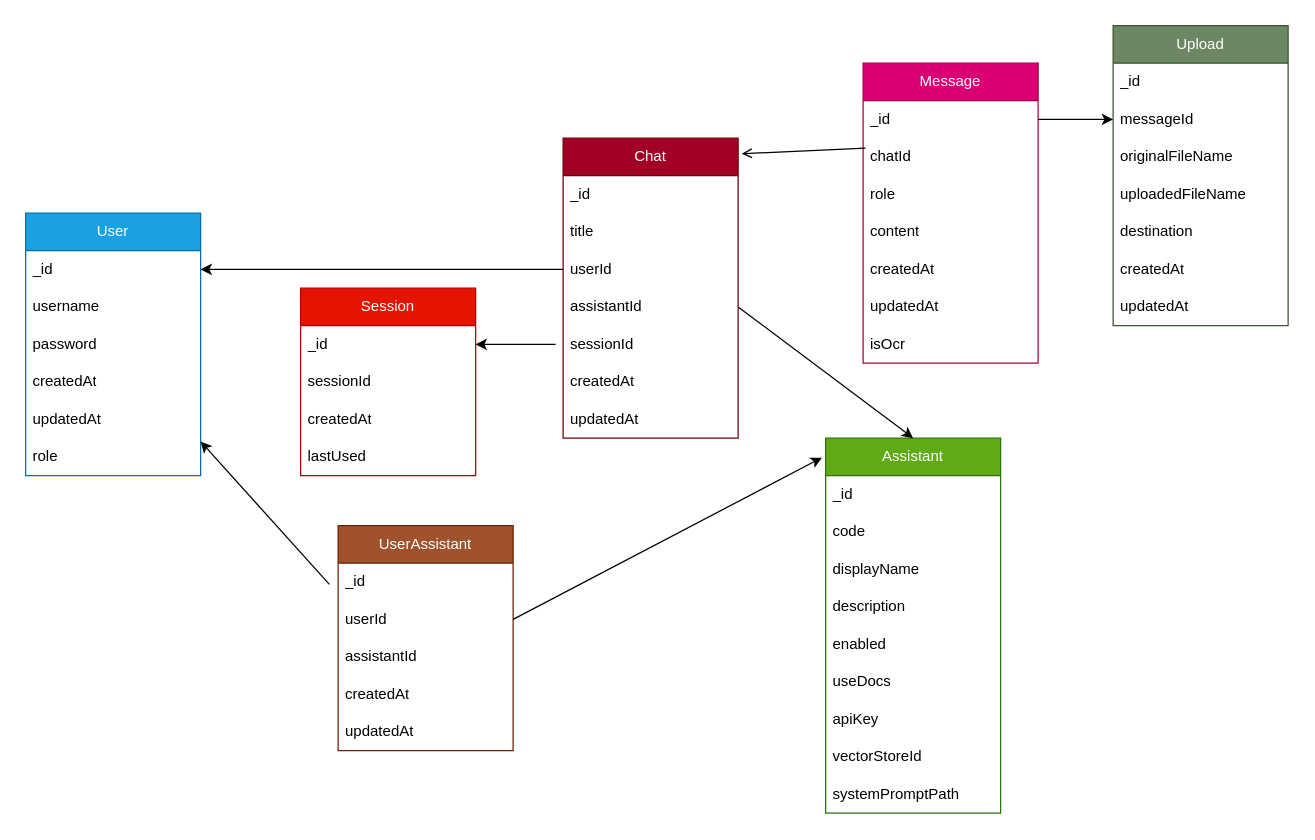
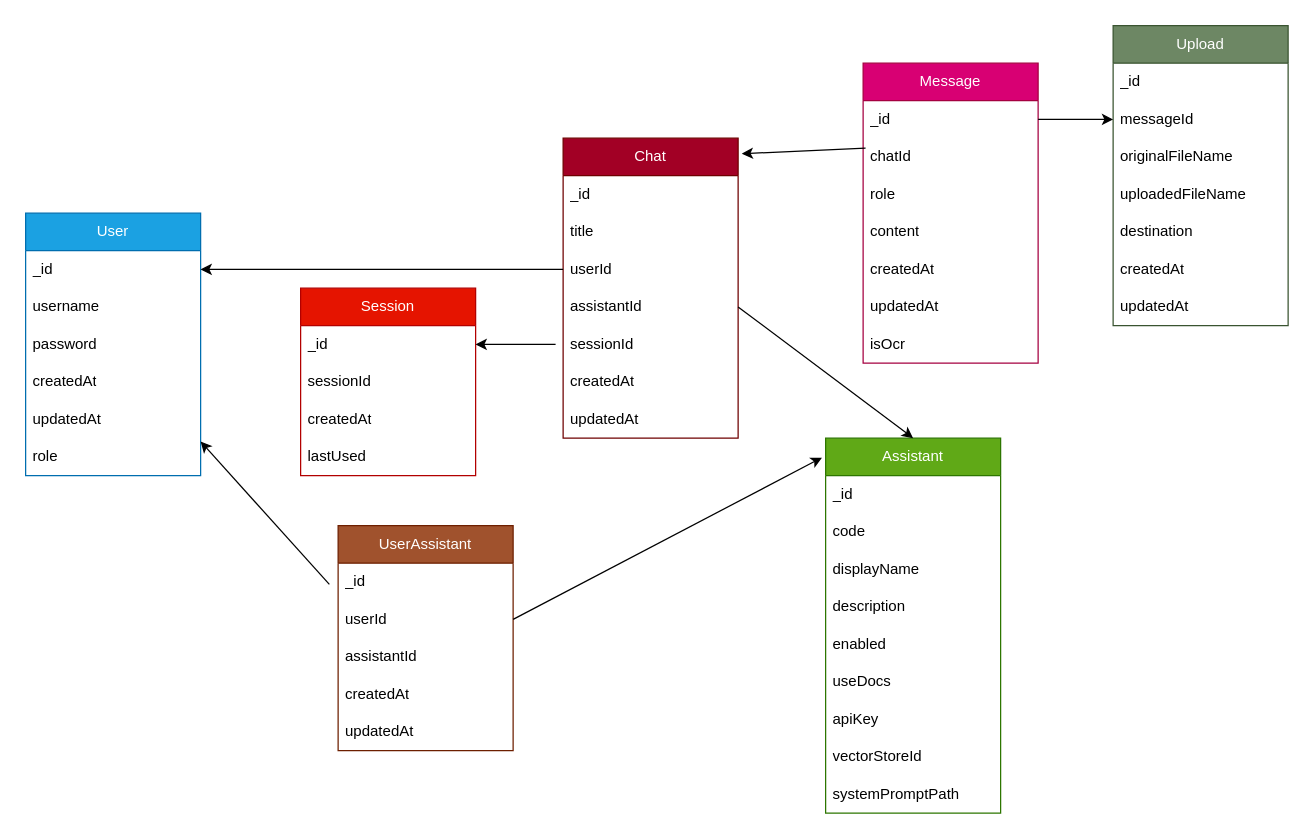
edge "chatId" -> "Chat": arrowhead open -> classic
